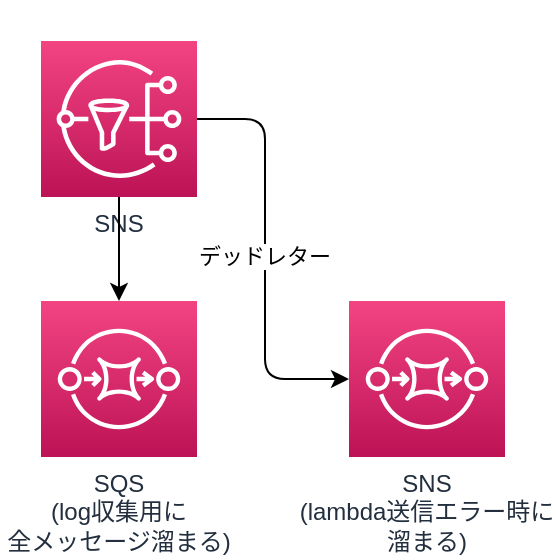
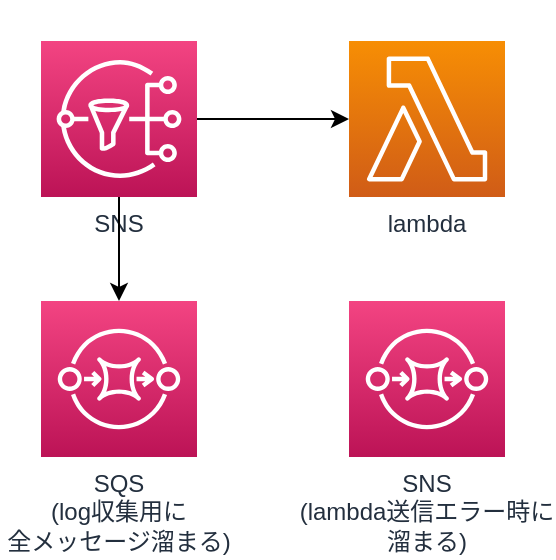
edge "SNS" -> "lambda": added
node "lambda": added
edge "SNS" -> "SNS (lambda送信エラー時に 溜まる)": removed, label "デッドレター"
